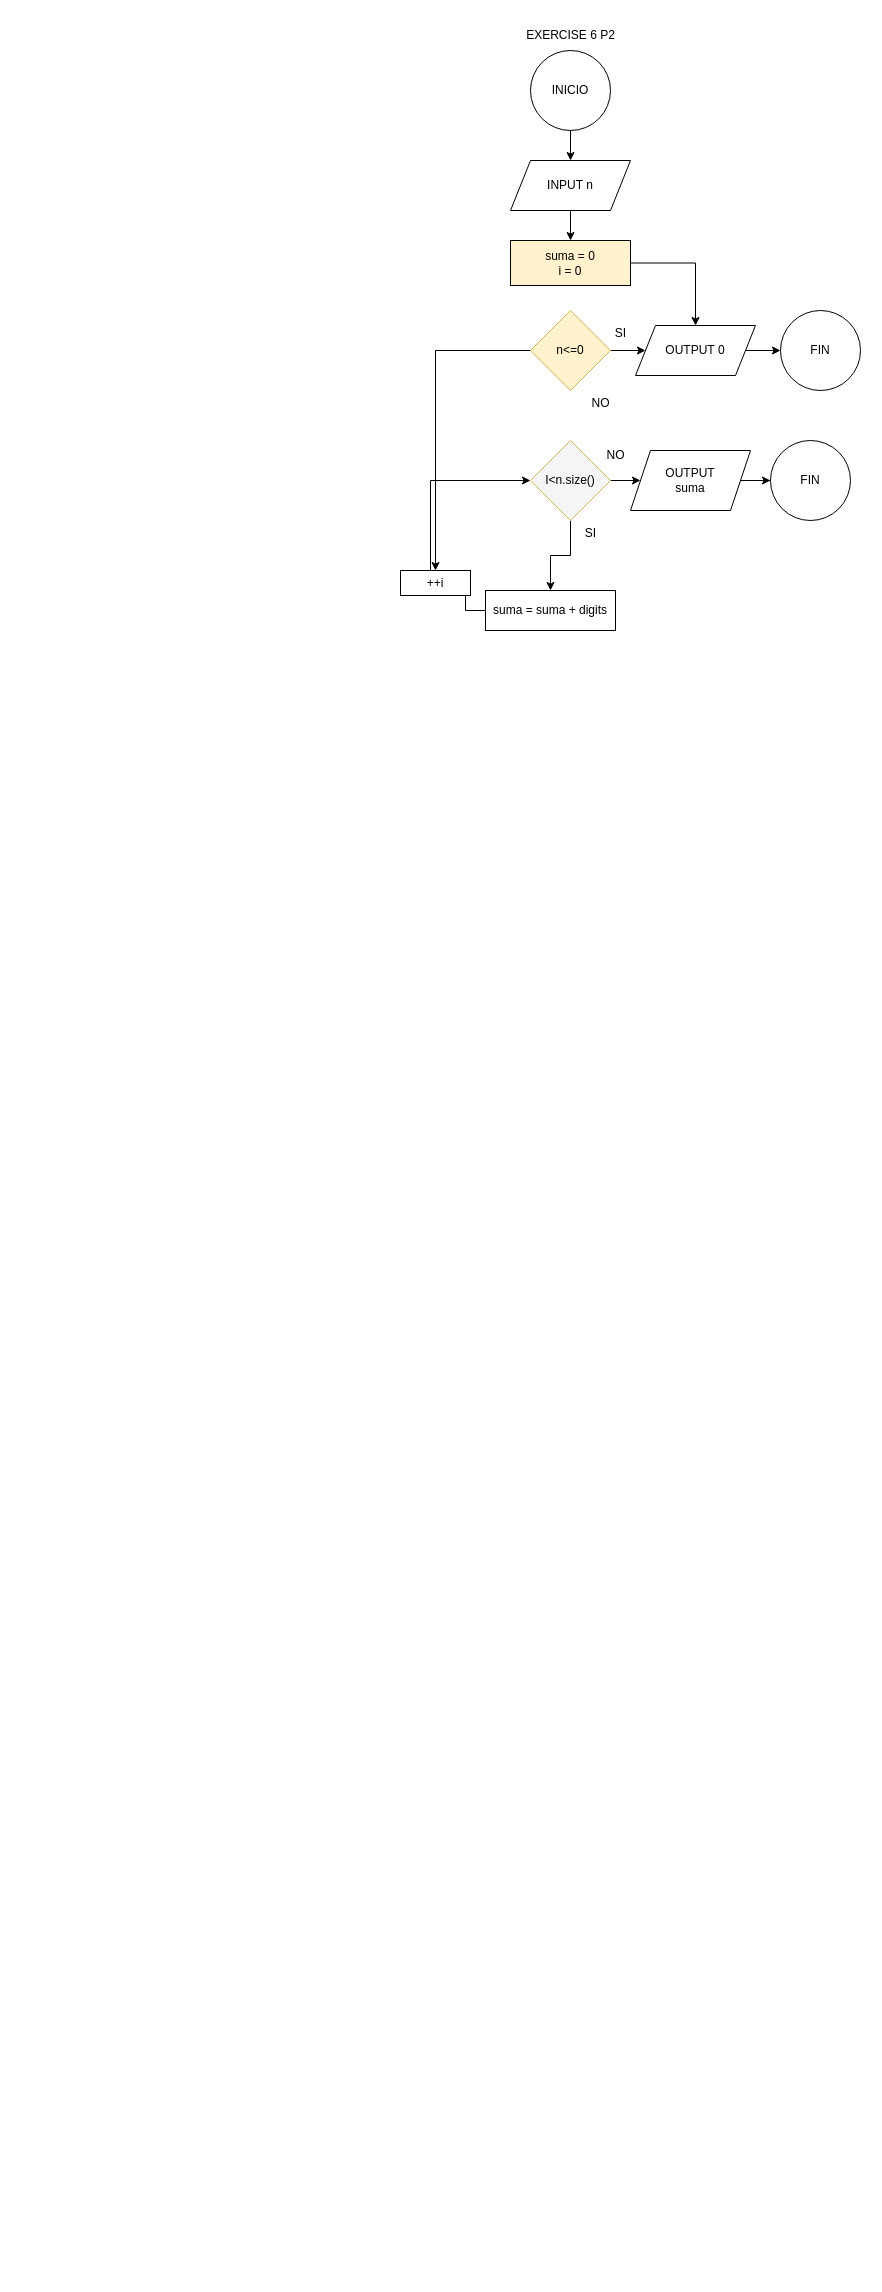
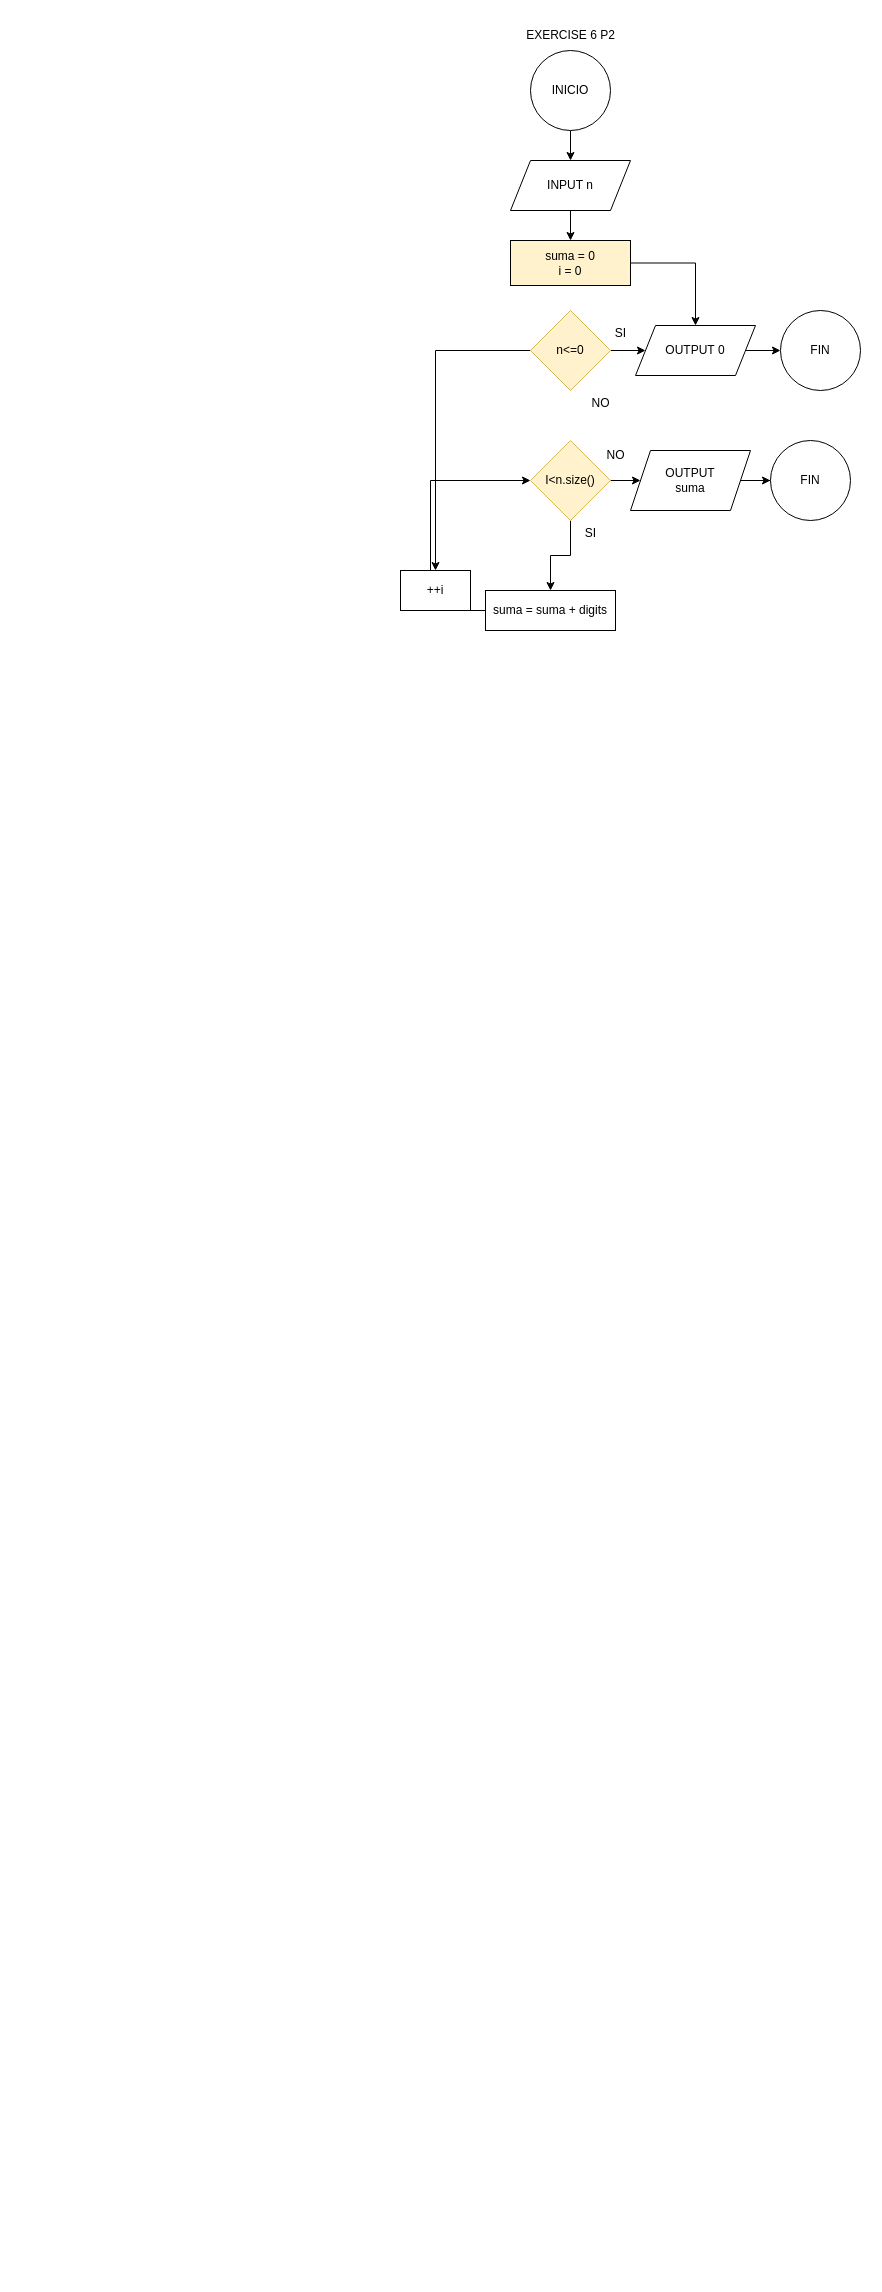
node "I<n.size()": fillcolor #f5f5f5 -> #fff2cc
node "++i": size 70x25 -> 70x40
